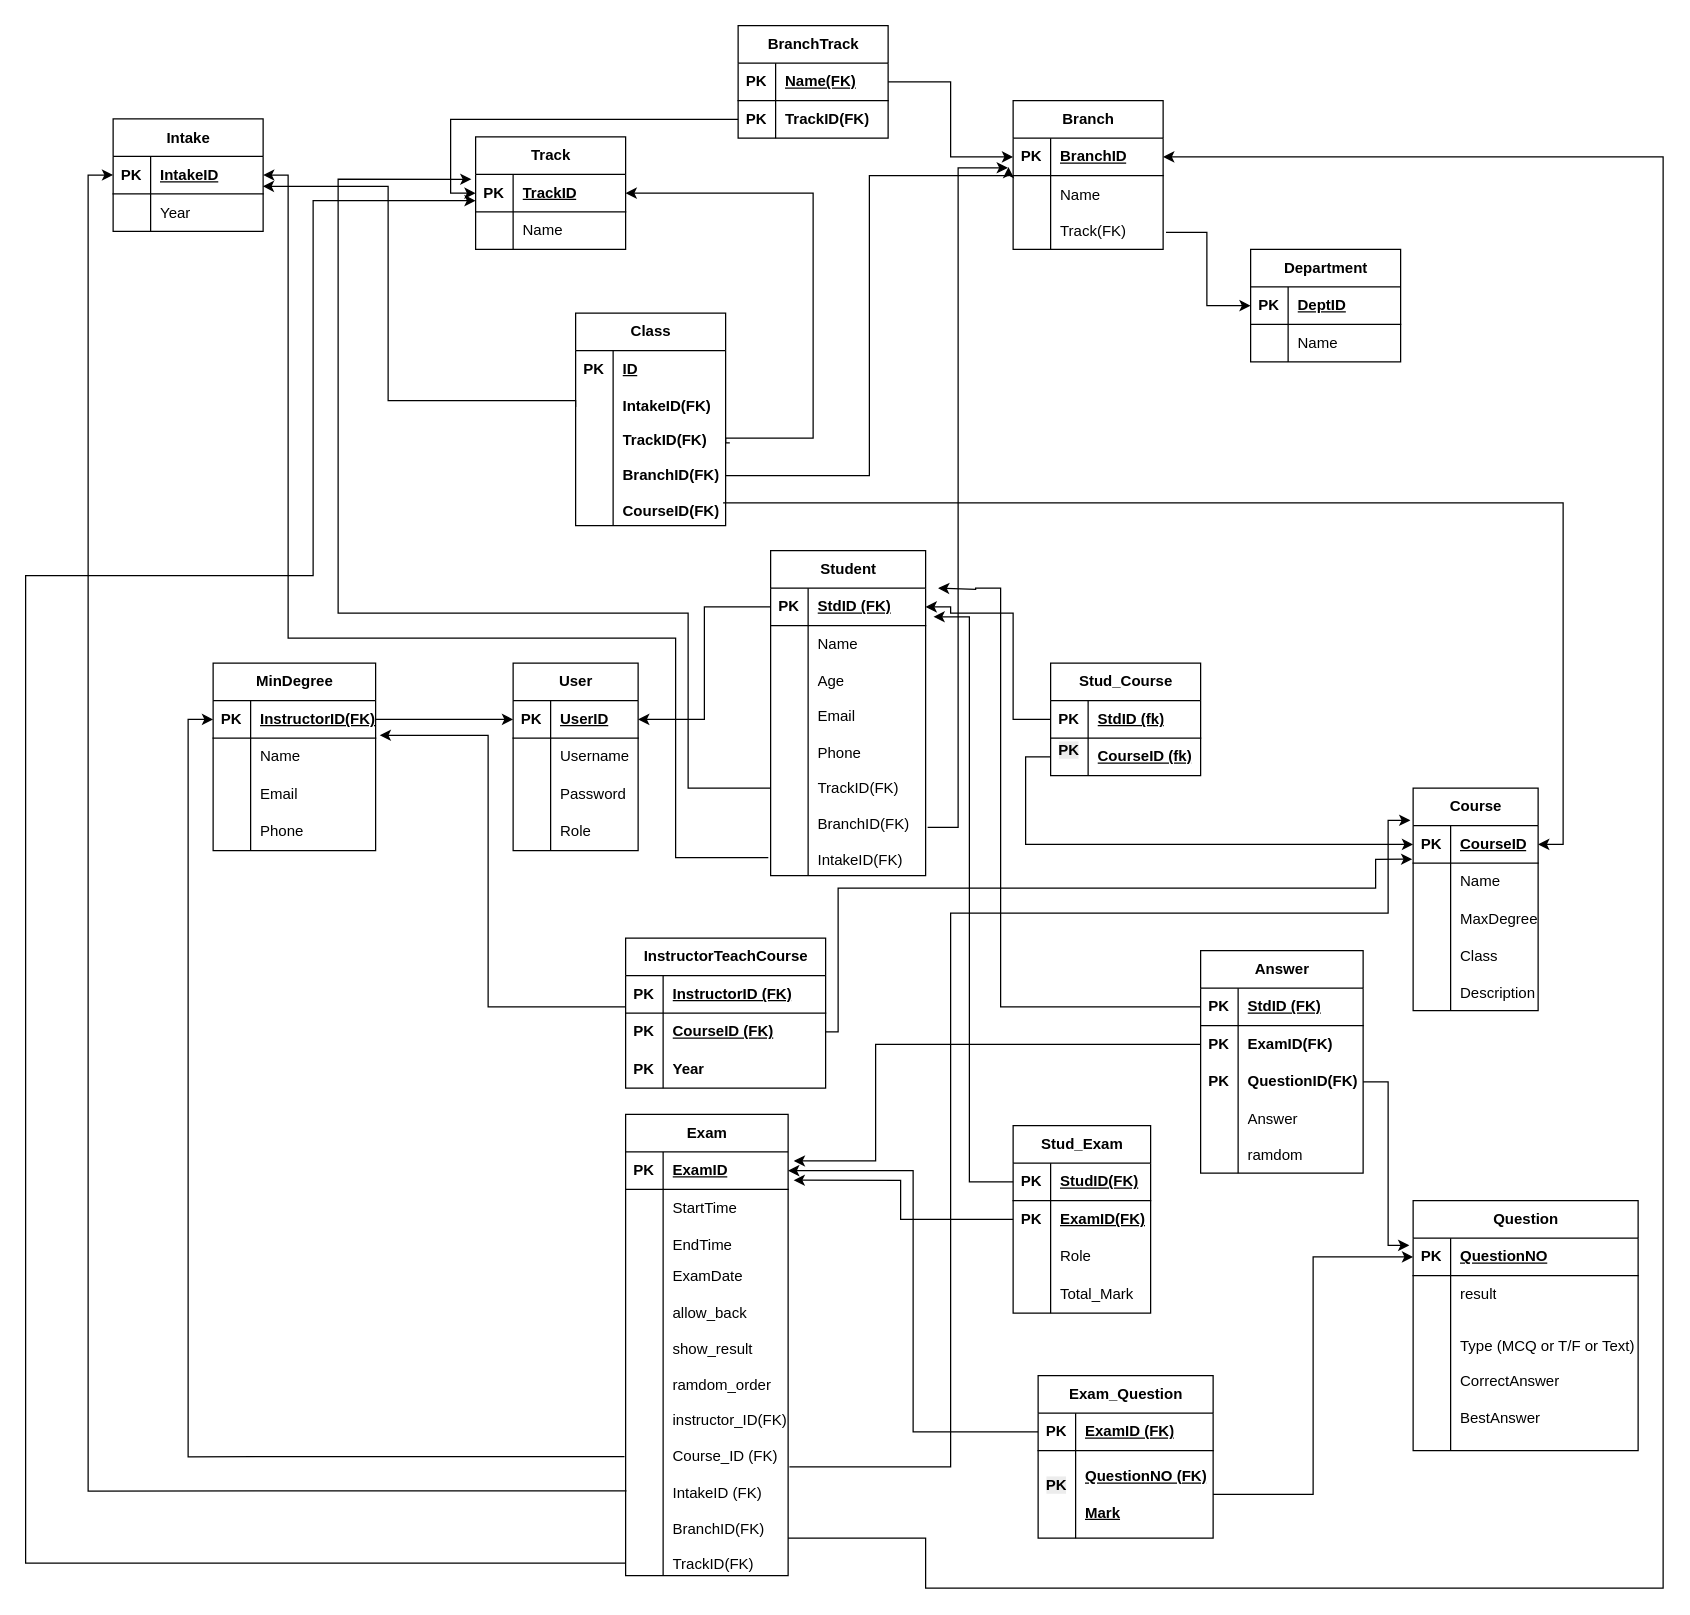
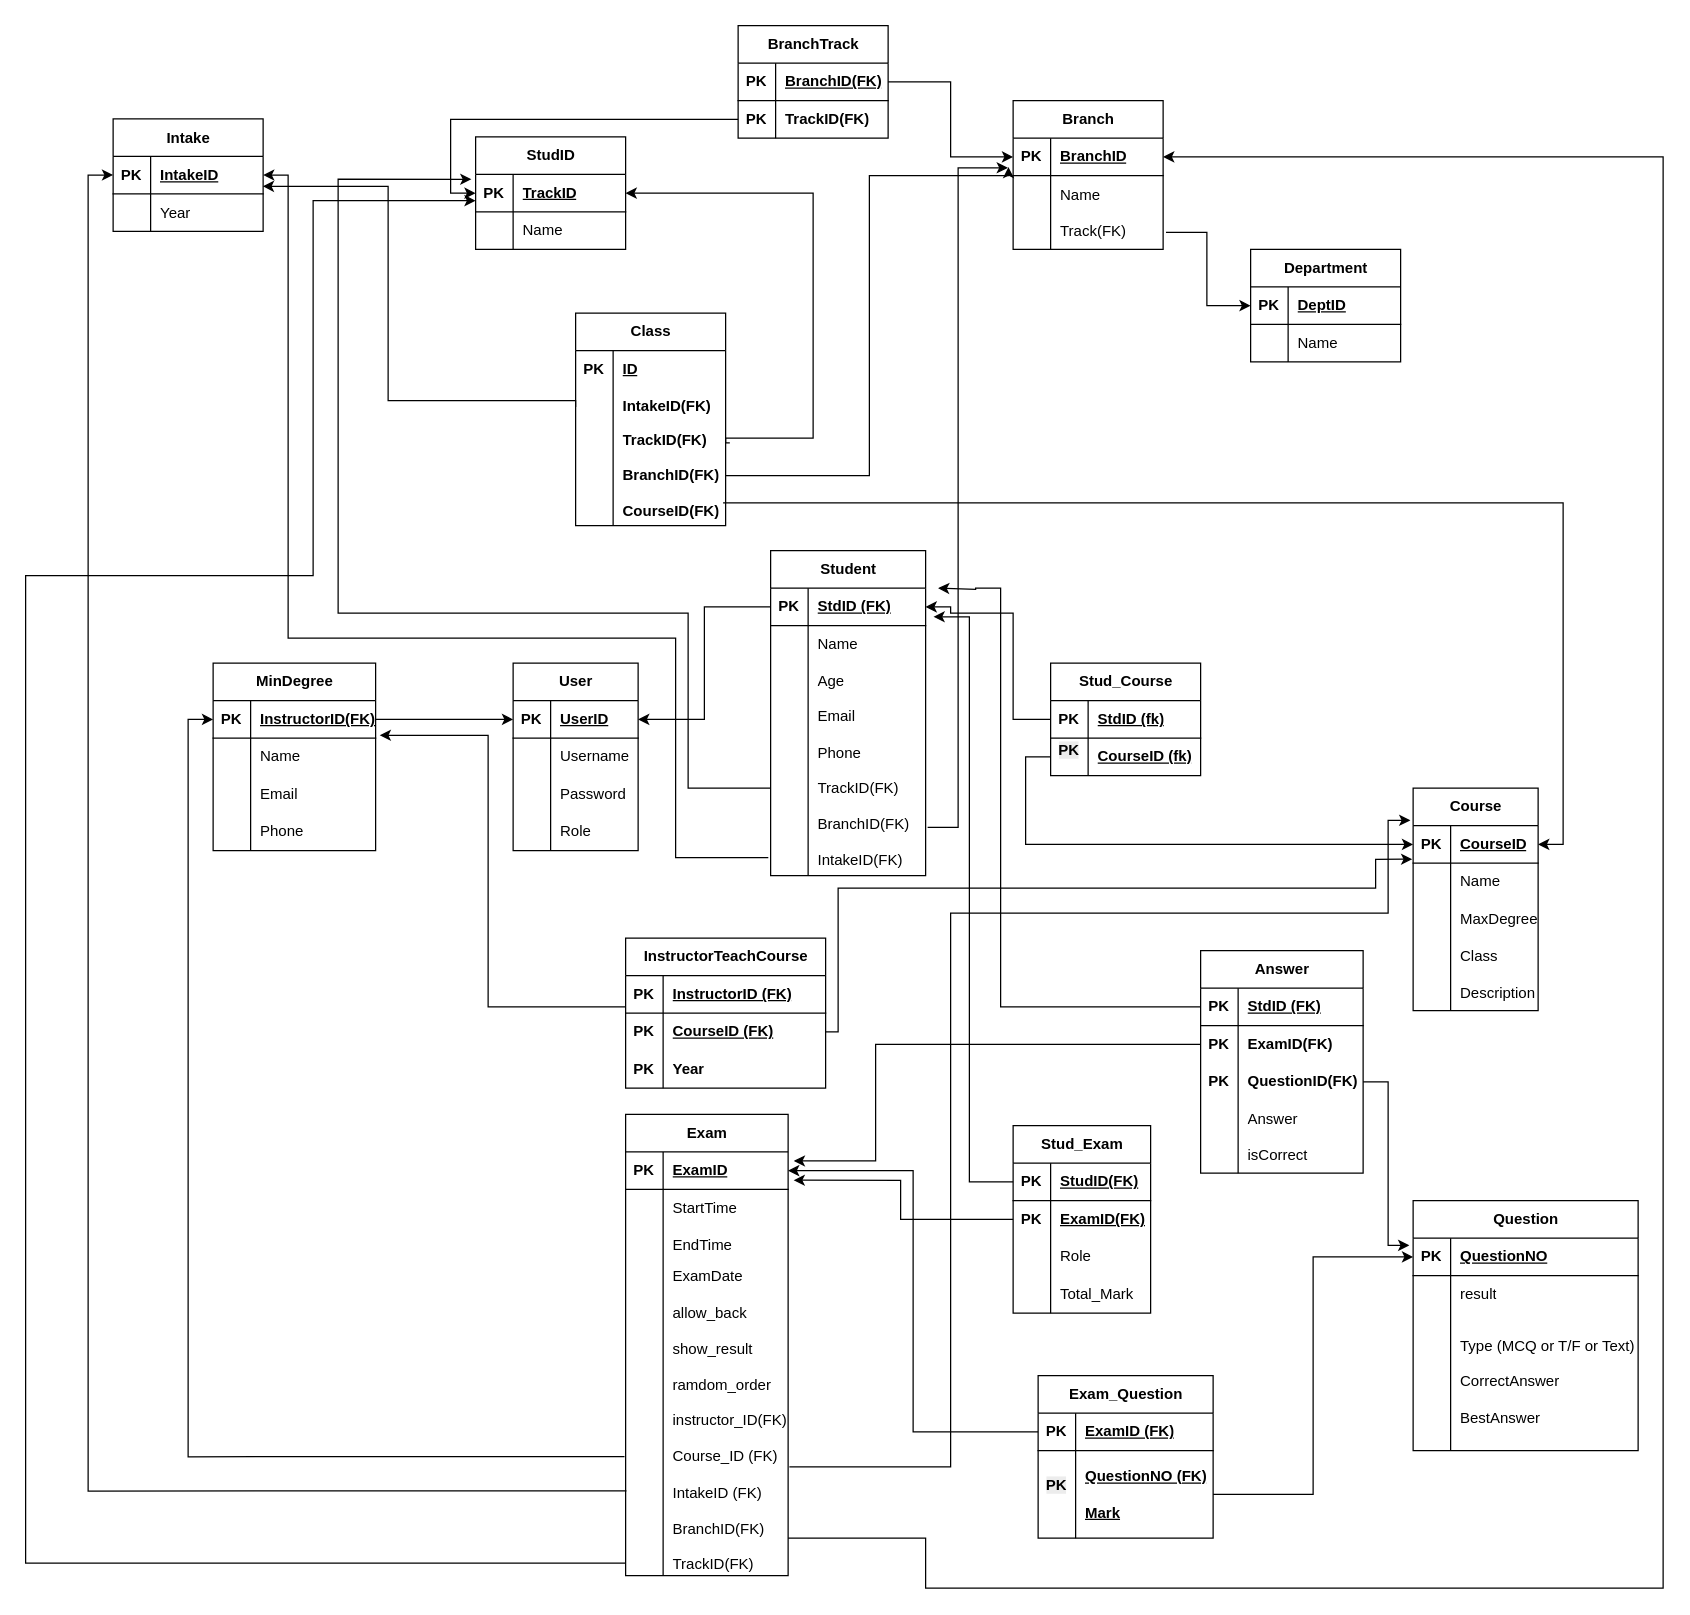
node "Name(FK)": label "Name(FK)" -> "BranchID(FK)"
node "Track": label "Track" -> "StudID"
node "Answer ramdom": label "Answer ramdom" -> "Answer isCorrect"
